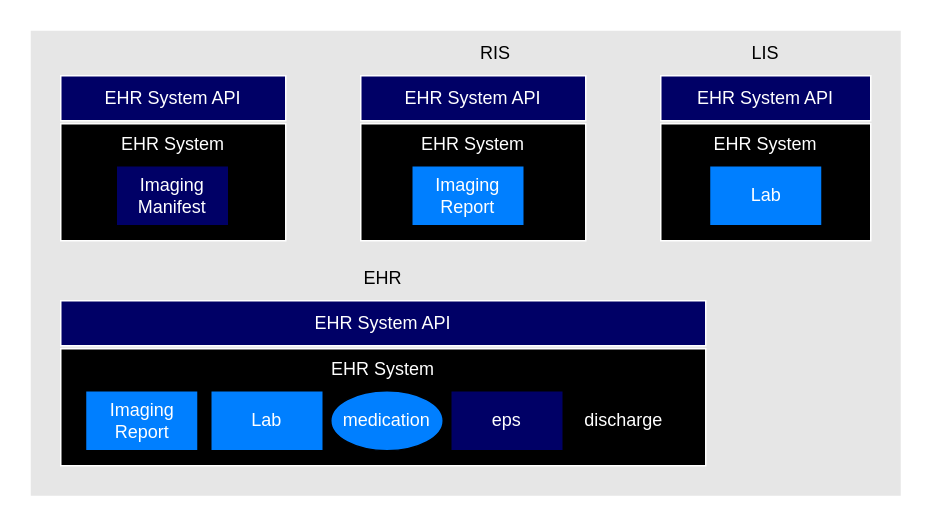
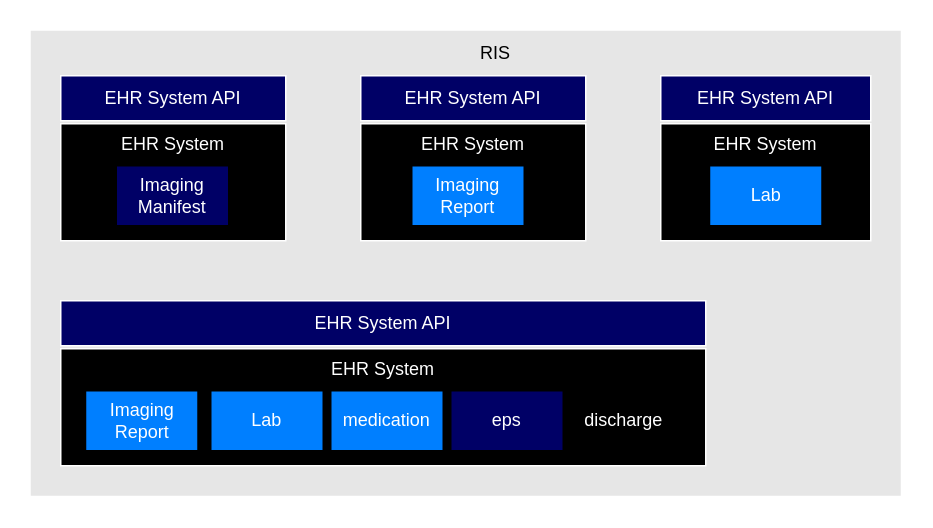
node "LIS": removed
node "EHR": removed
node "medication": shape ellipse -> rectangle
